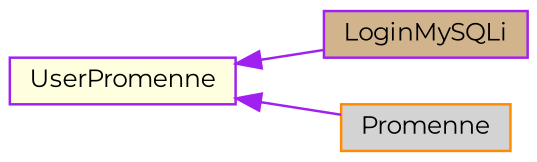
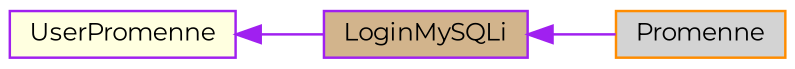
edge "Promenne" -> "UserPromenne": now "Promenne" -> "LoginMySQLi"
